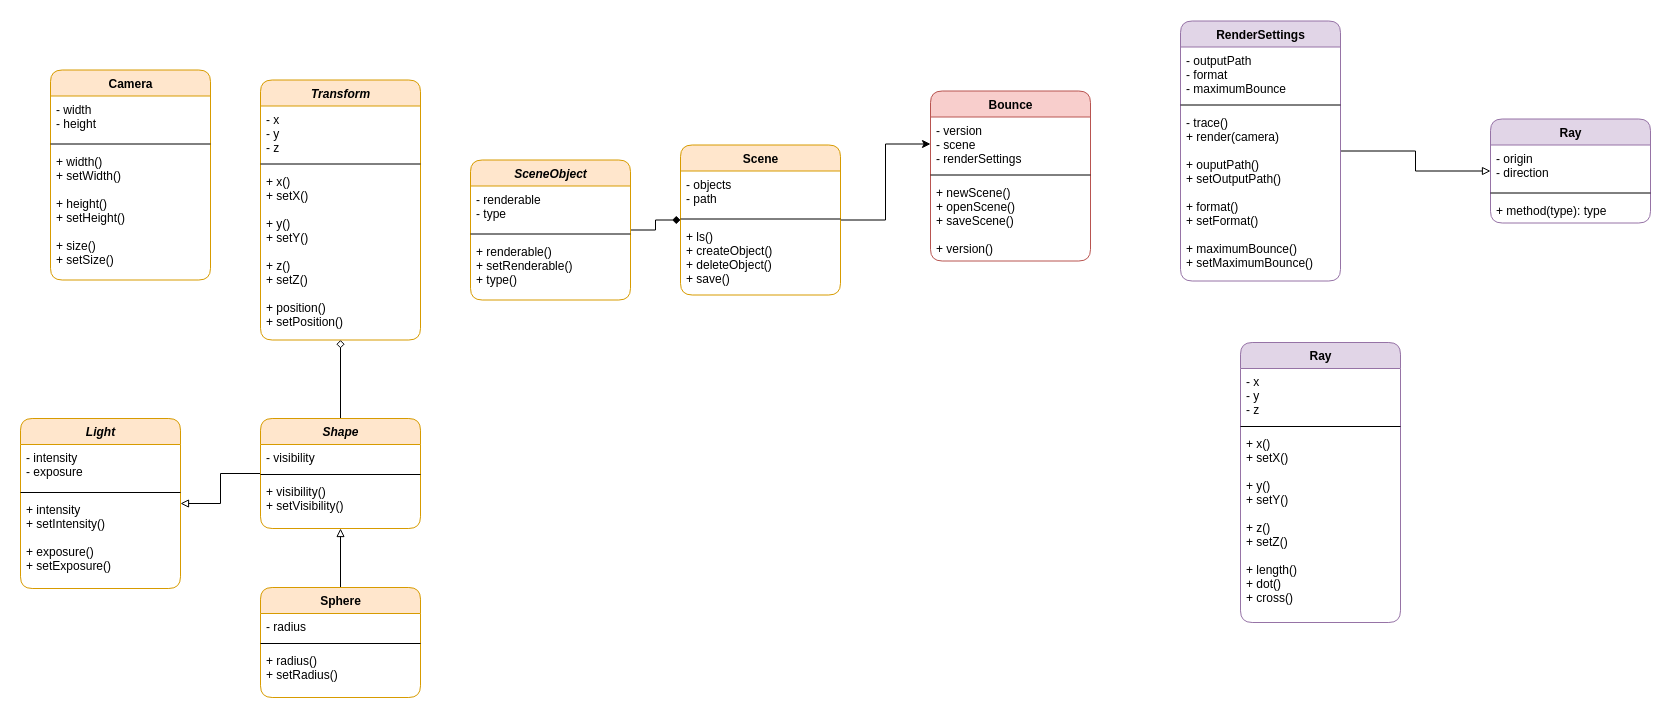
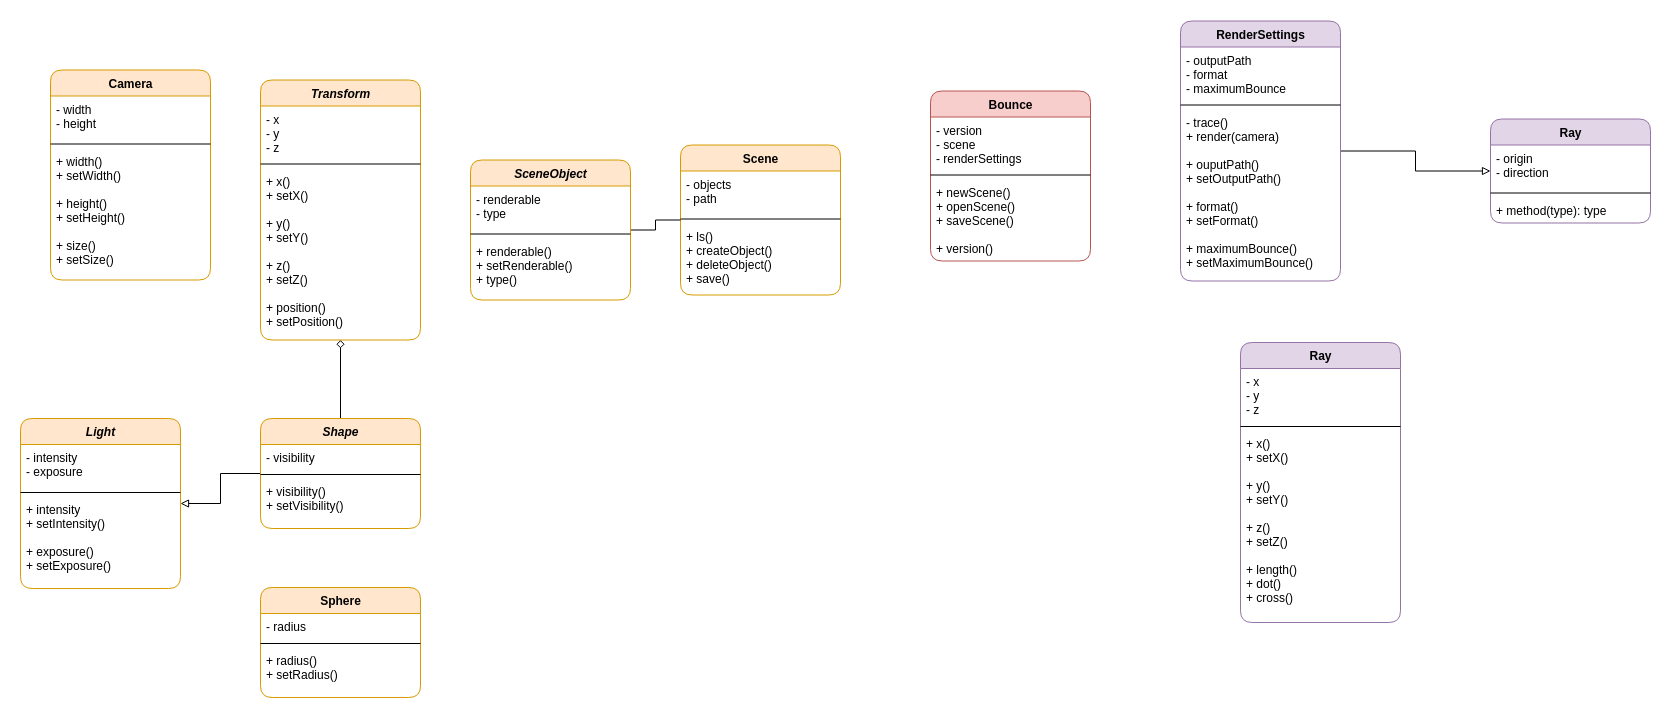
edge "Scene" -> "- version - scene - renderSettings": removed
edge "SceneObject" -> "Scene": arrowhead diamond -> none
edge "Sphere" -> "Shape": removed
